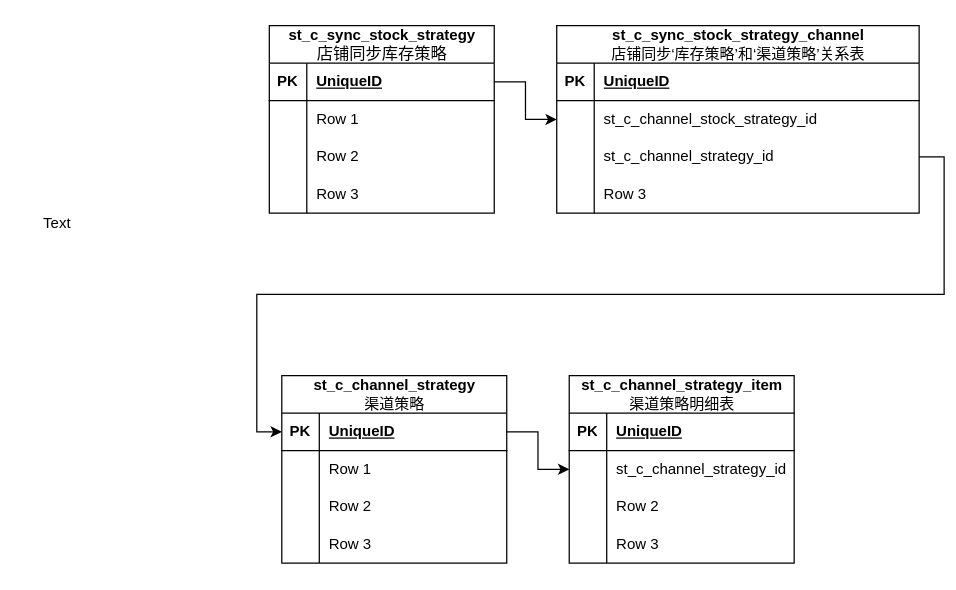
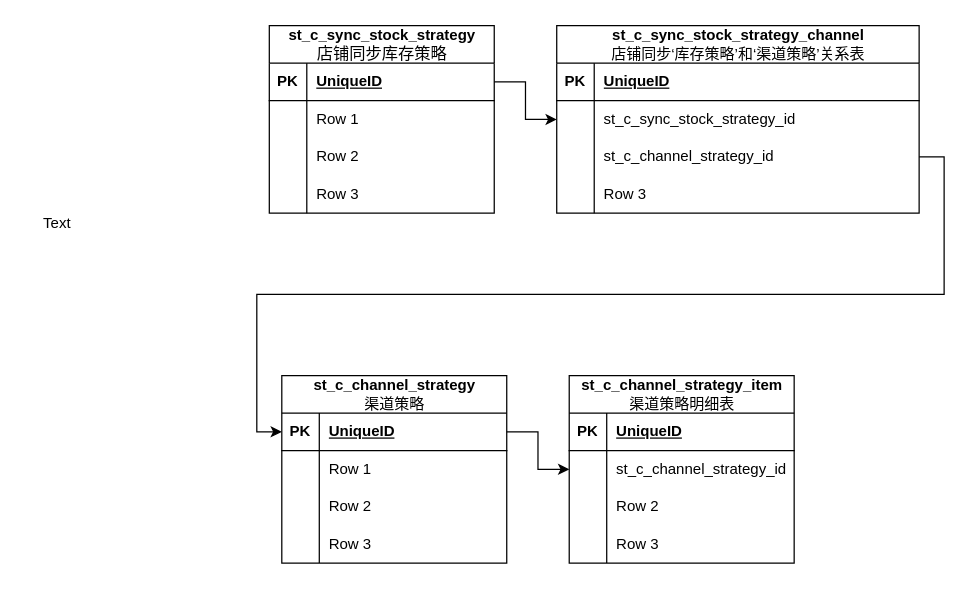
node "st_c_channel_stock_strategy_id": label "st_c_channel_stock_strategy_id" -> "st_c_sync_stock_strategy_id"
